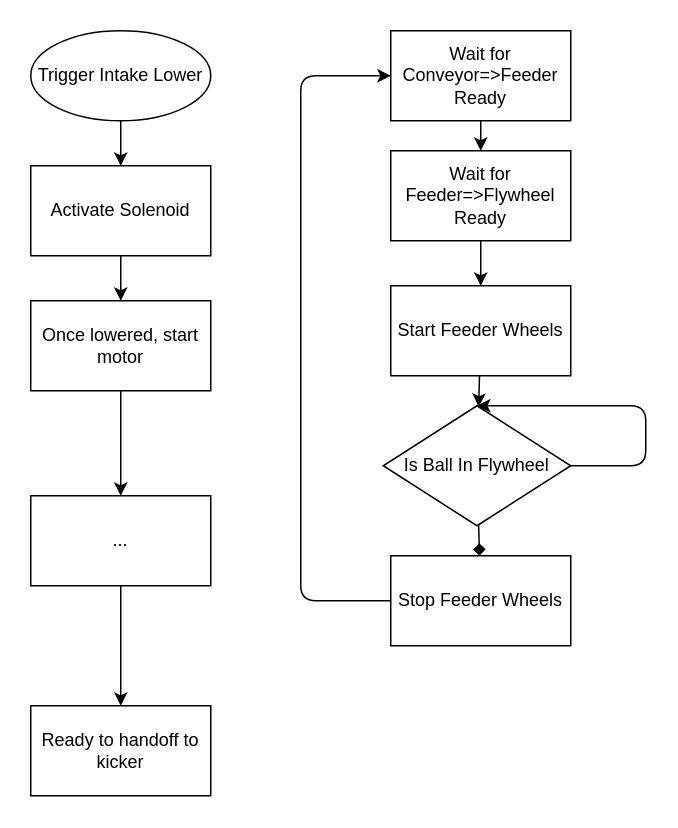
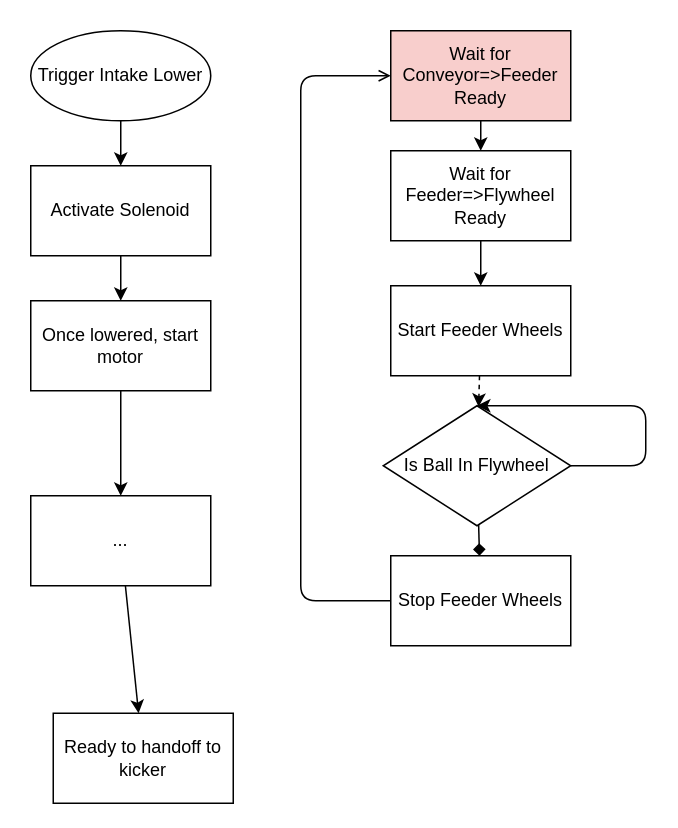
edge "Stop Feeder Wheels" -> "Wait for Conveyor=>Feeder Ready": arrowhead classic -> open
node "Wait for Conveyor=>Feeder Ready": fillcolor #ffffff -> #f8cecc
edge "Start Feeder Wheels" -> "Is Ball In Flywheel": style solid -> dashed
node "Ready to handoff to kicker": moved (121, 751) -> (143, 758)
